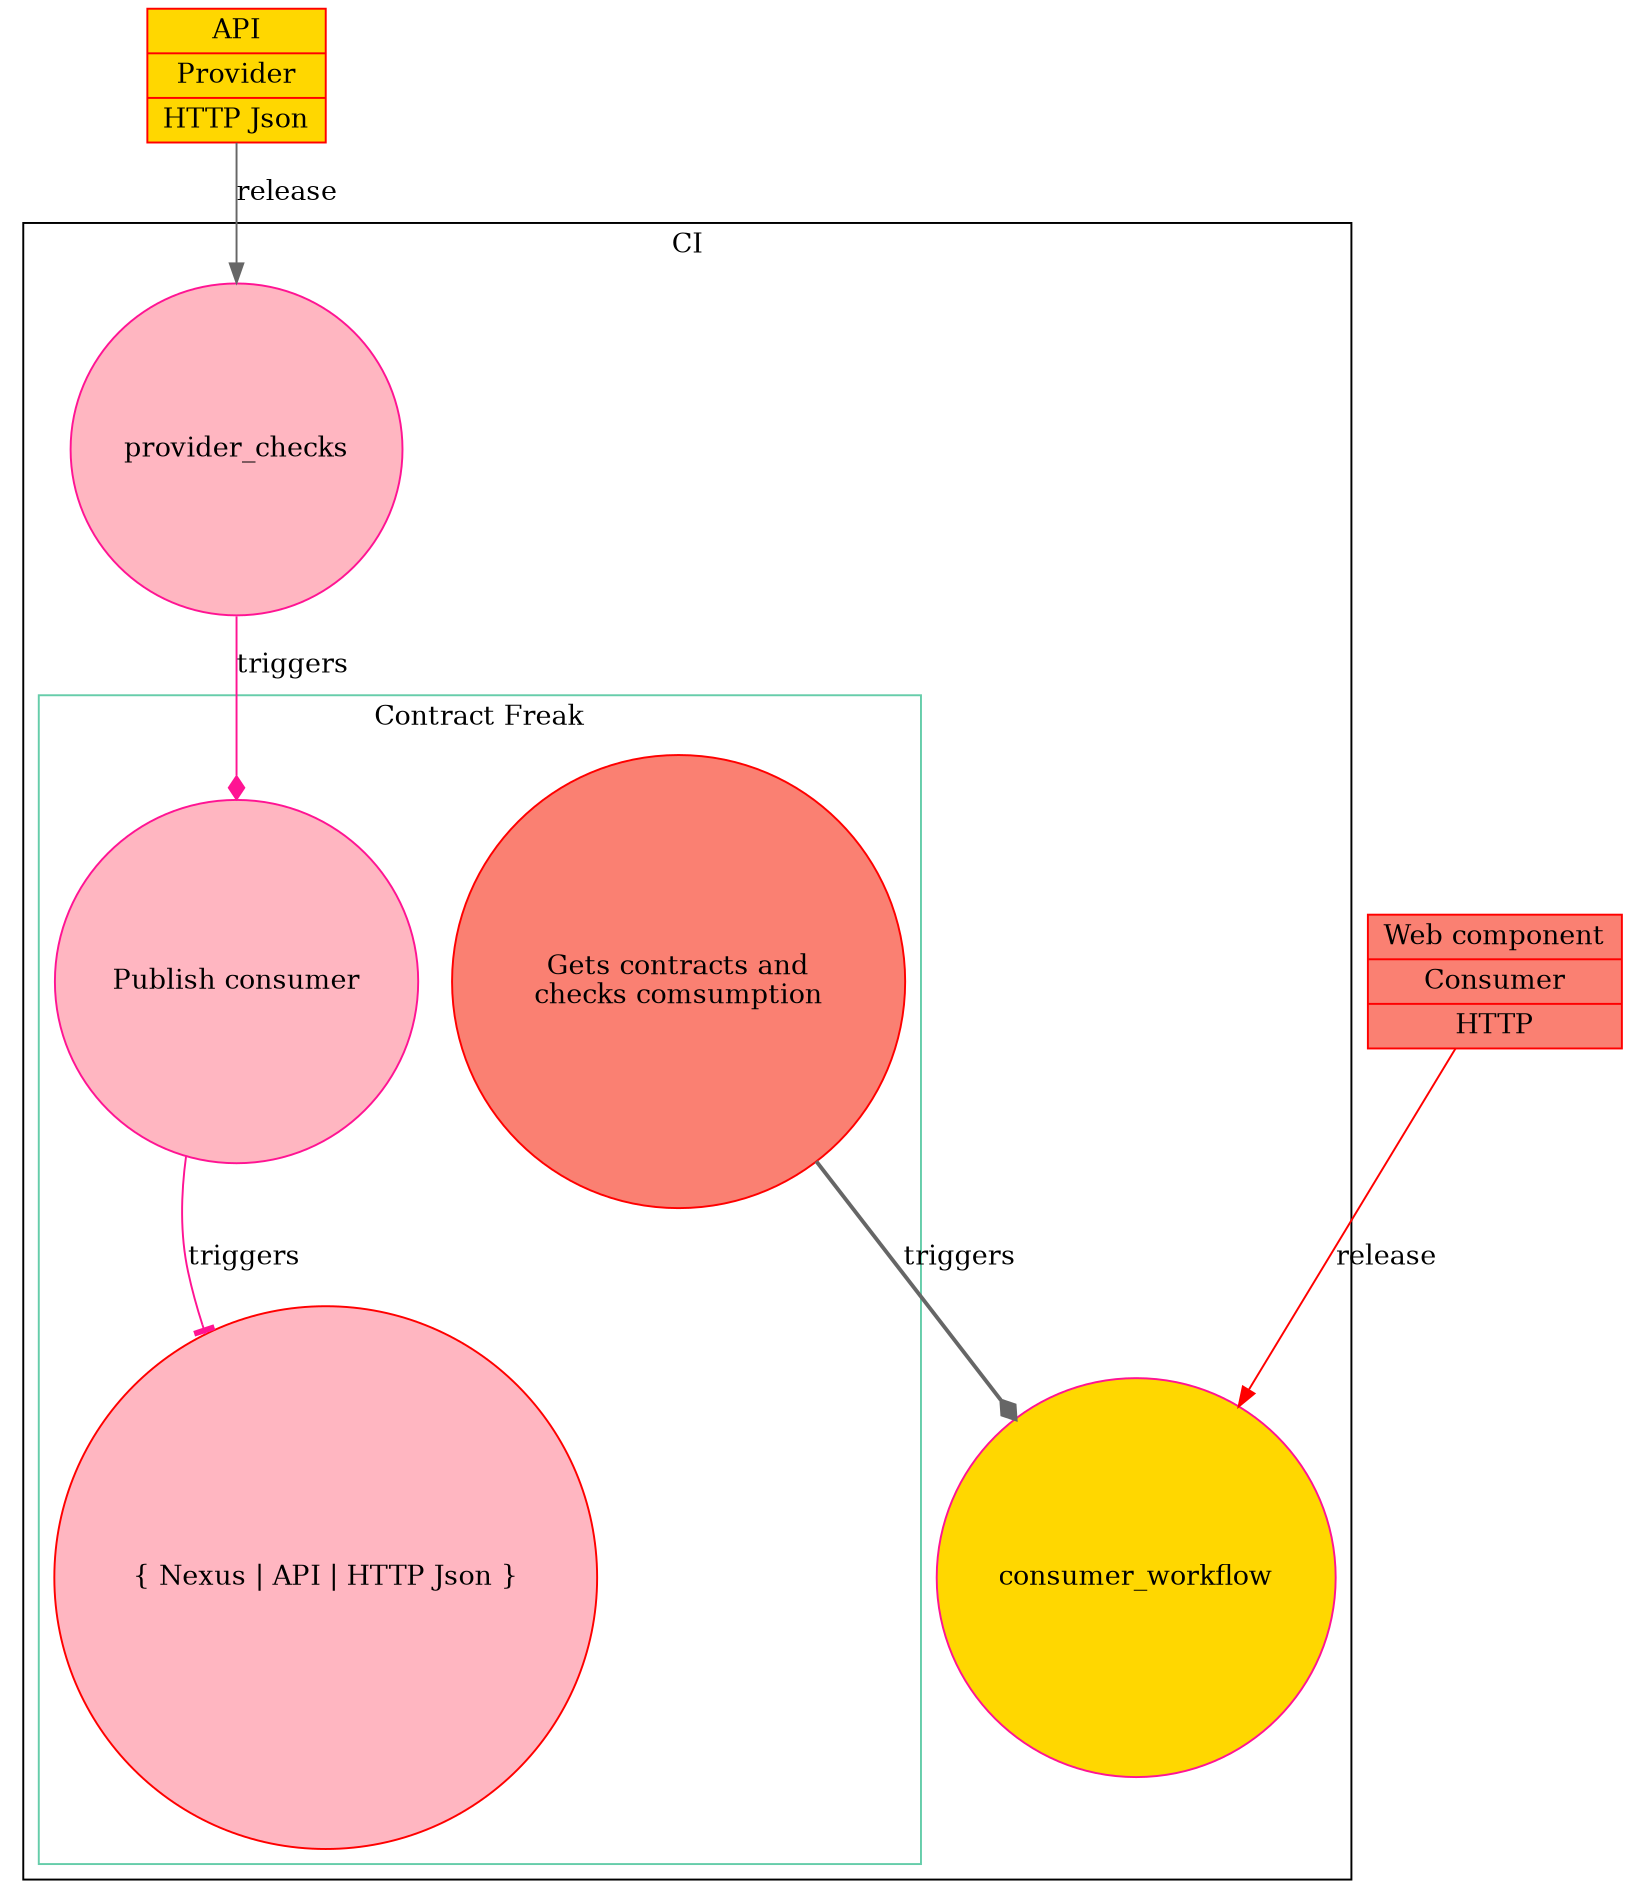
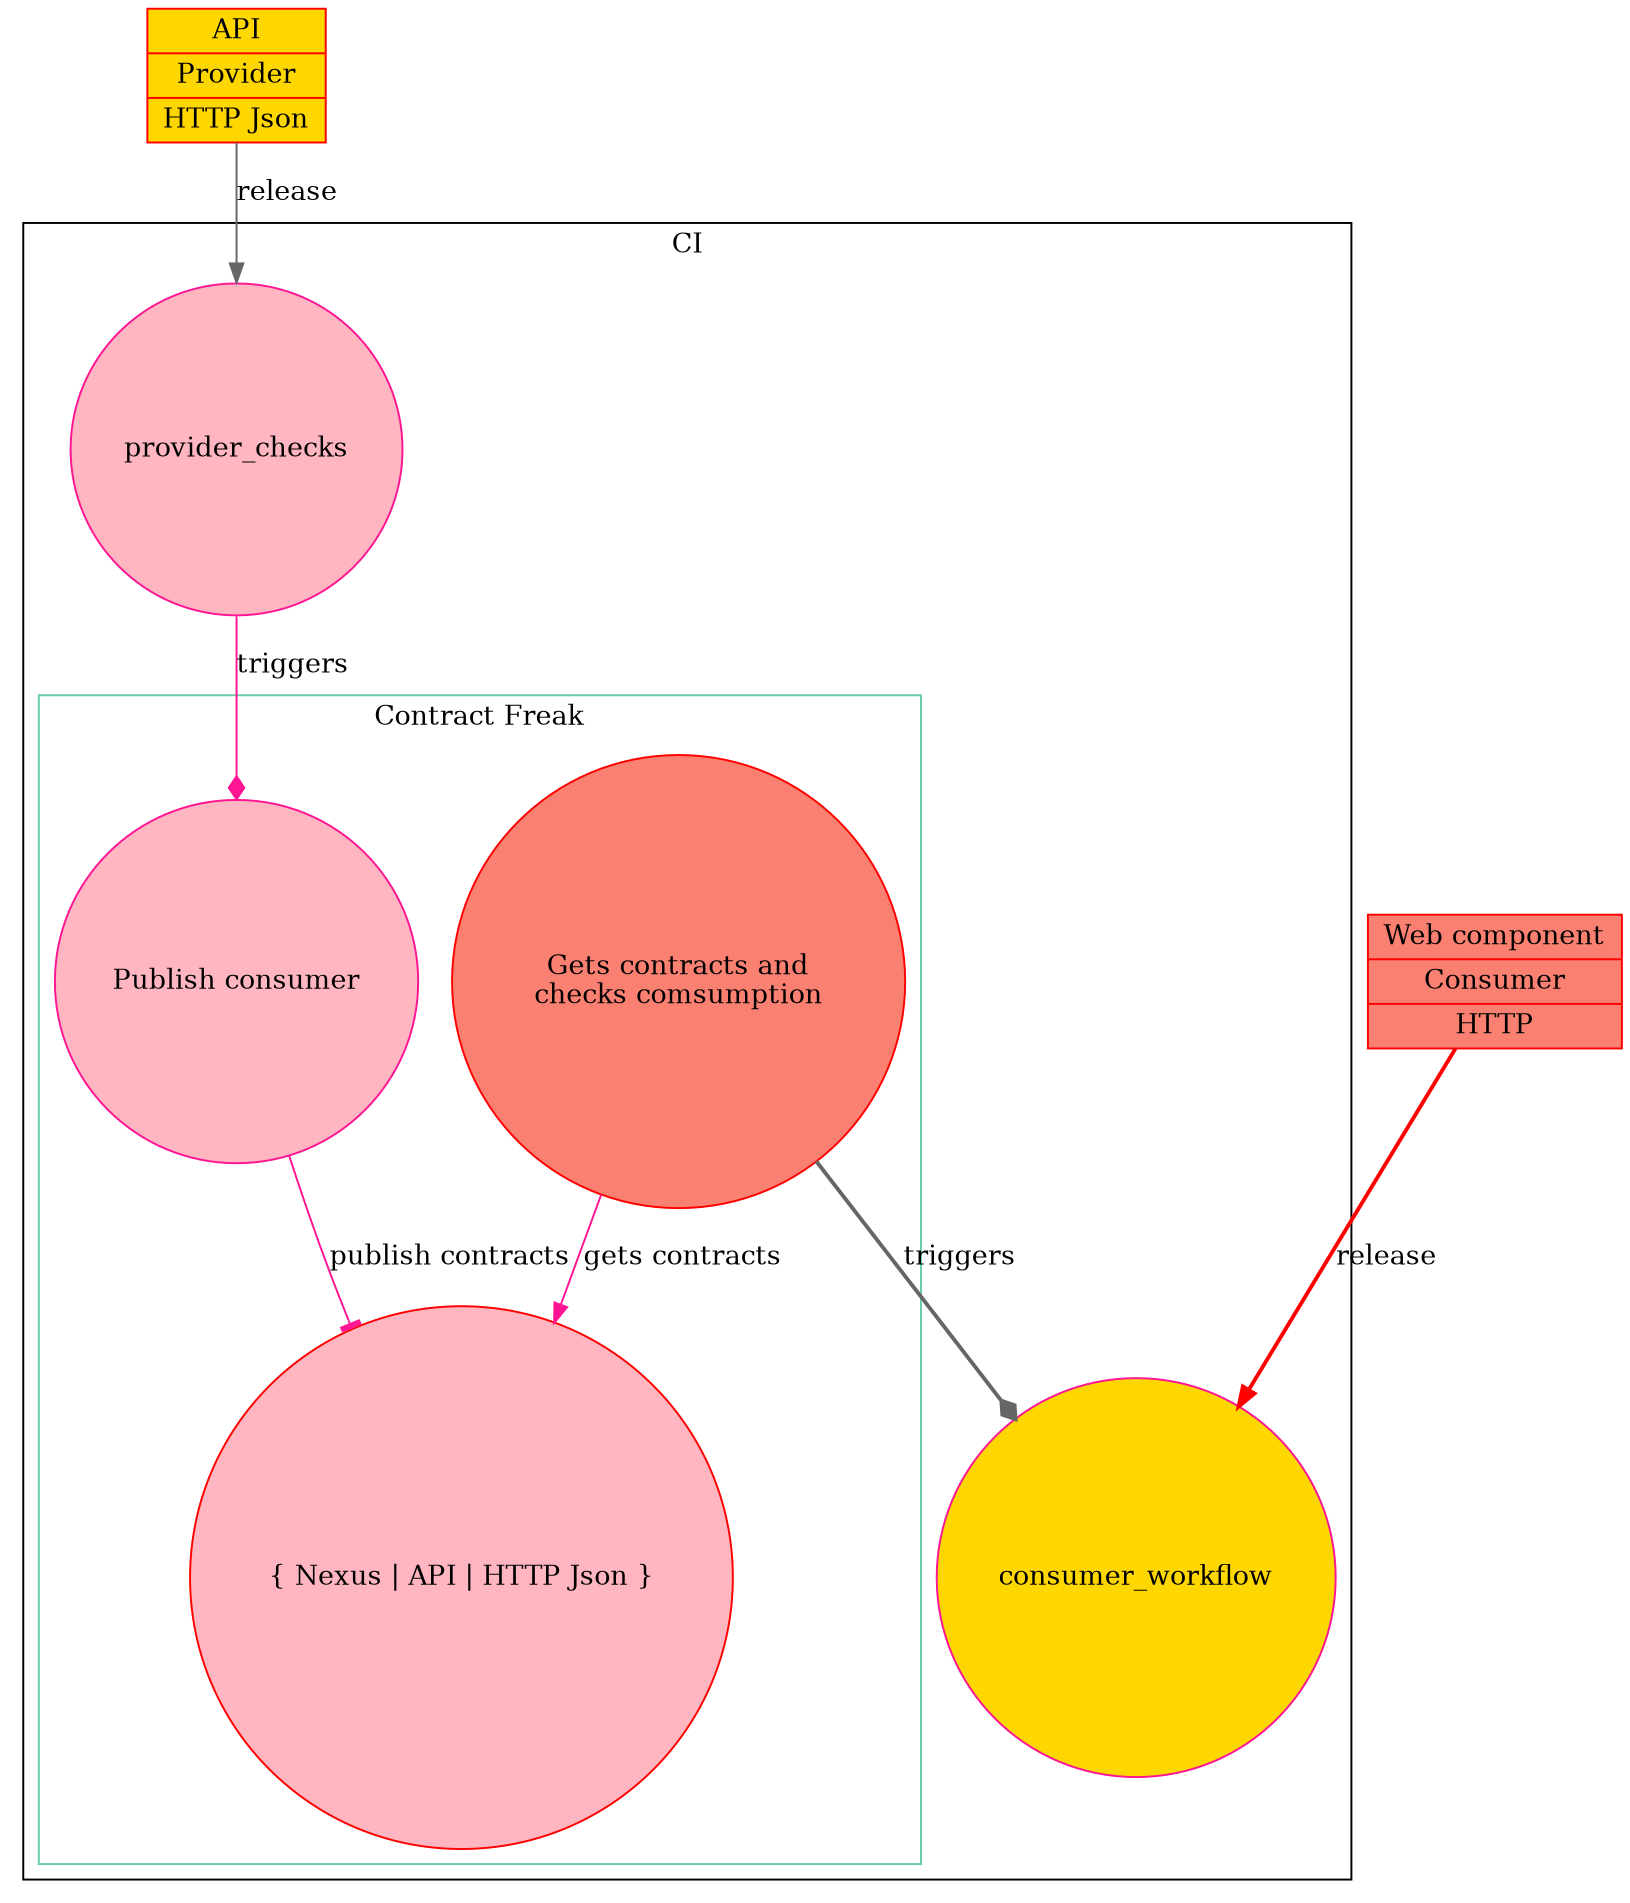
edge "Web component" -> "consumer_workflow": style solid -> bold
edge "Gets contracts and checks comsumption" -> "{ Nexus | API | HTTP Json }": added, label "gets contracts"
edge "Publish consumer" -> "{ Nexus | API | HTTP Json }": label "triggers" -> "publish contracts"
